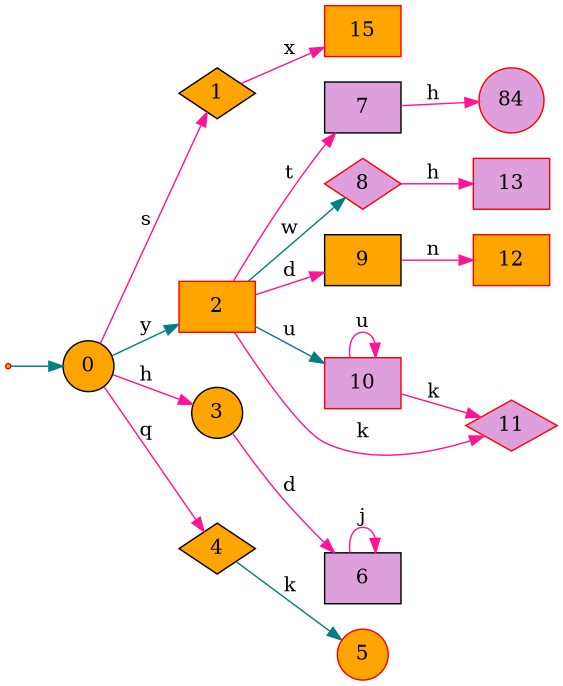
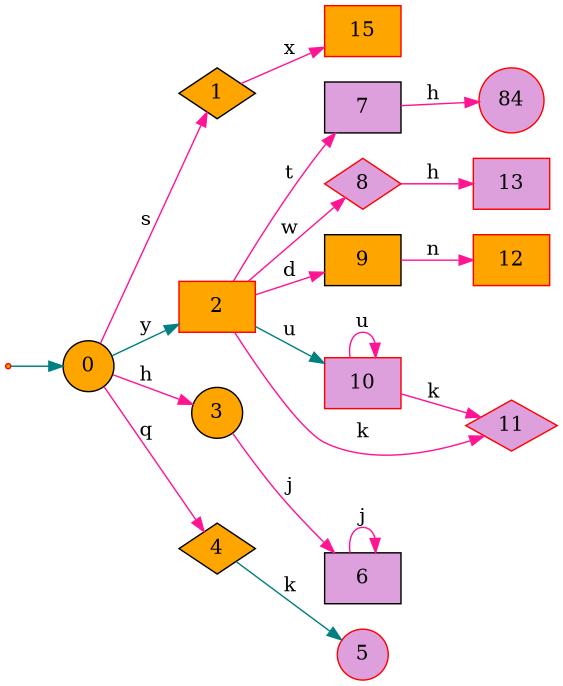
edge "2" -> "8": color teal -> deeppink
edge "3" -> "6": label "d" -> "j"
node "5": fillcolor orange -> plum
